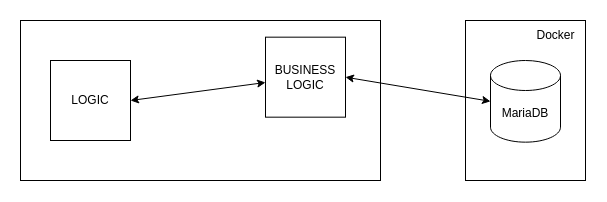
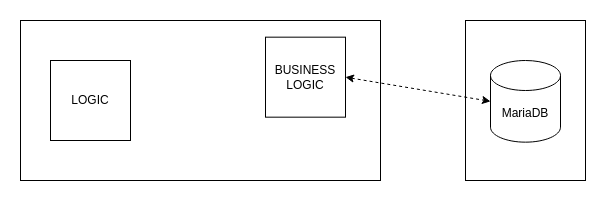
node "Docker": removed
edge "BUSINESS LOGIC" -- "MariaDB": style solid -> dashed
edge "BUSINESS LOGIC" -- "LOGIC": removed
